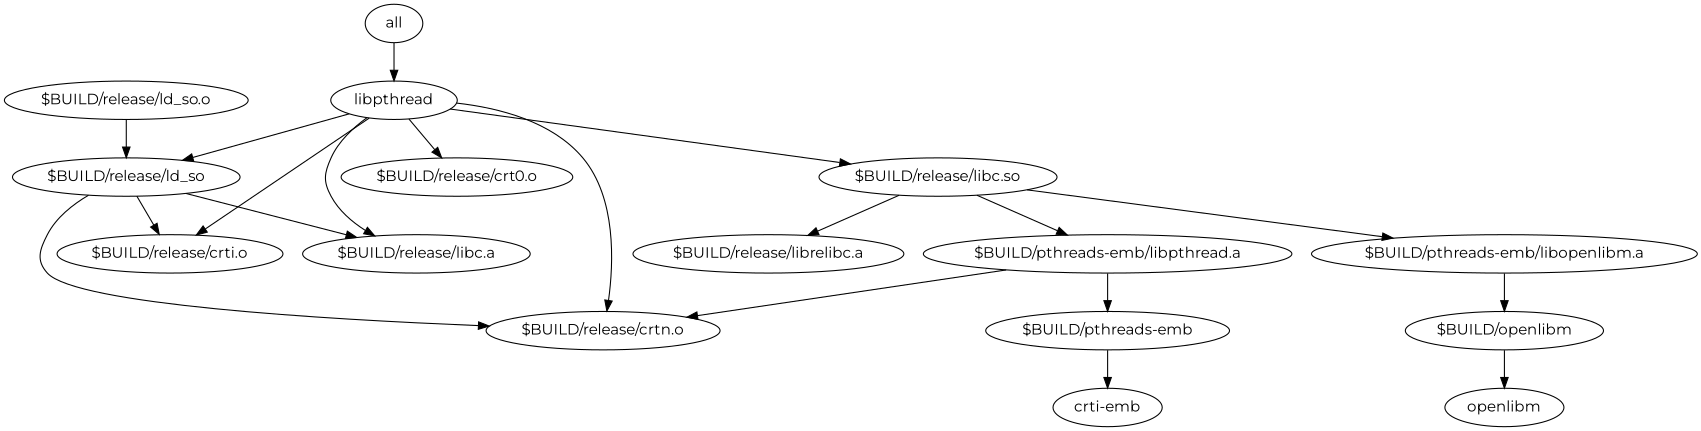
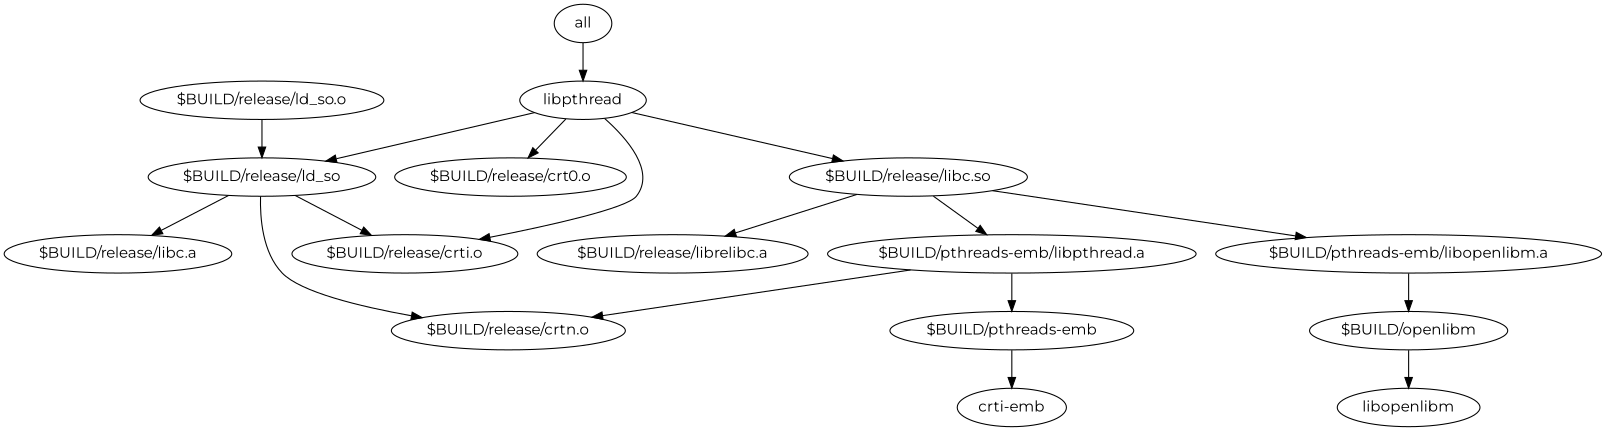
edge "libpthread" -> "$BUILD/release/crtn.o": removed
edge "libpthread" -> "$BUILD/release/libc.a": removed
node "openlibm": label "openlibm" -> "libopenlibm"
